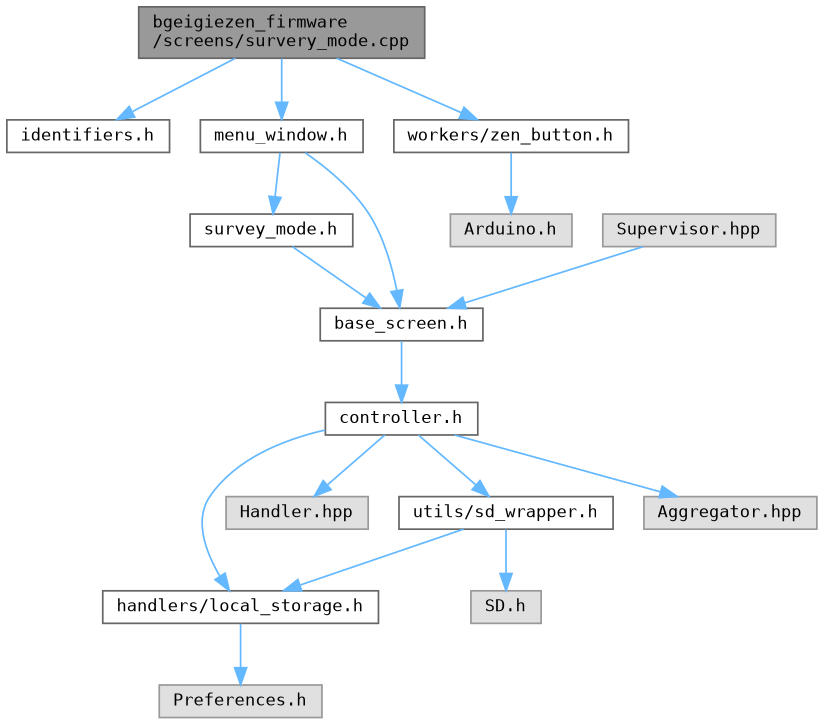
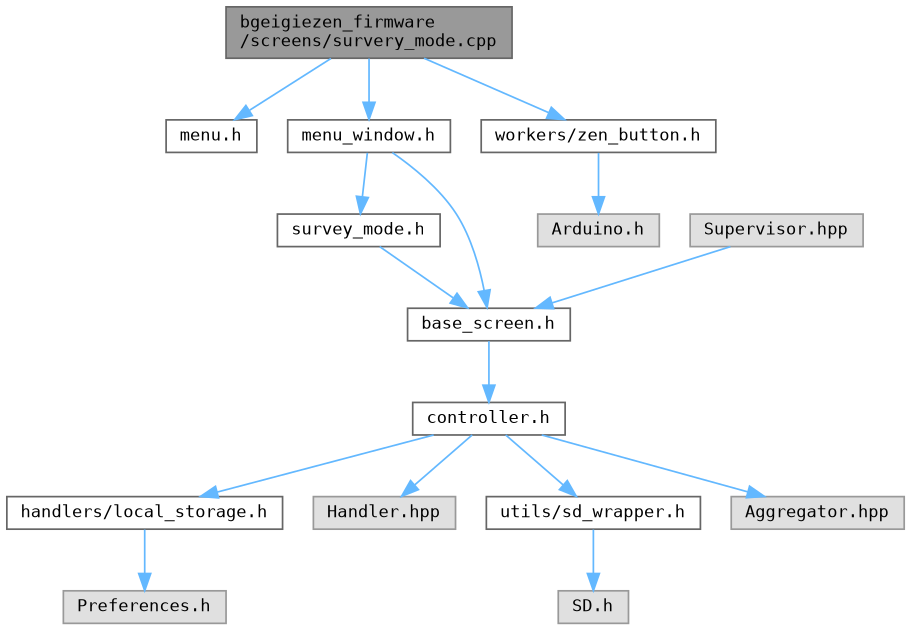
node "identifiers.h": label "identifiers.h" -> "menu.h"
edge "utils/sd_wrapper.h" -> "handlers/local_storage.h": removed
